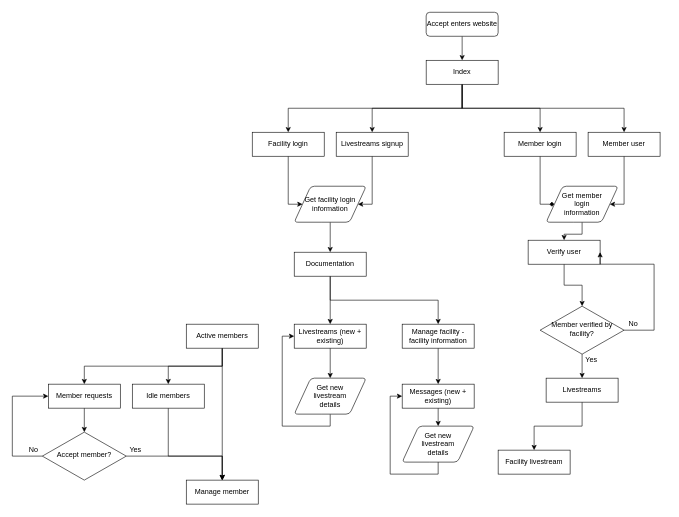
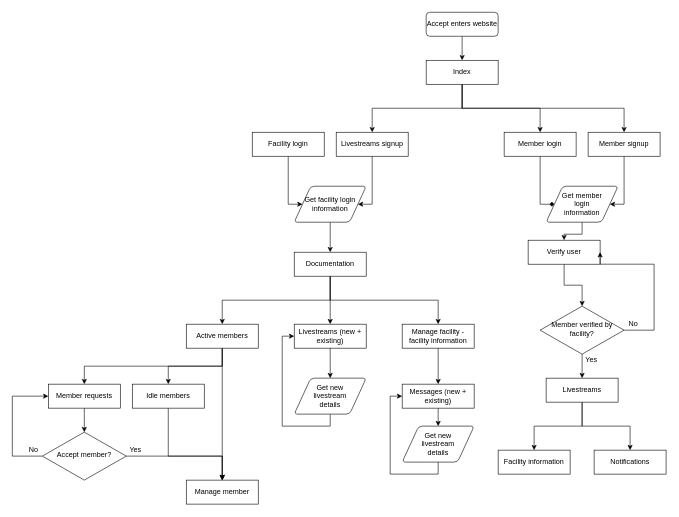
edge "Index" -> "Facility login": removed
node "Member user": label "Member user" -> "Member signup"
edge "Documentation" -> "Active members": added
edge "Livestreams" -> "Notifications": added
node "Facility livestream": label "Facility livestream" -> "Facility information"
node "Notifications": added
